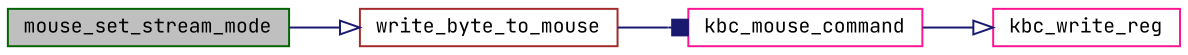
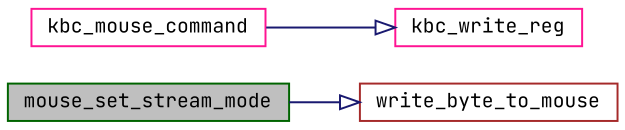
edge "write_byte_to_mouse" -> "kbc_mouse_command": removed
